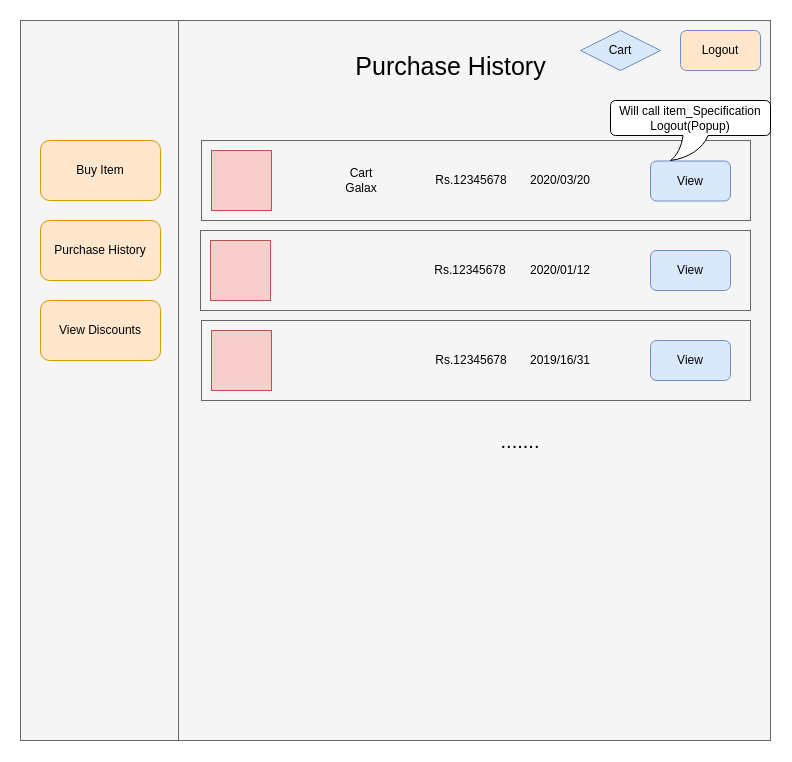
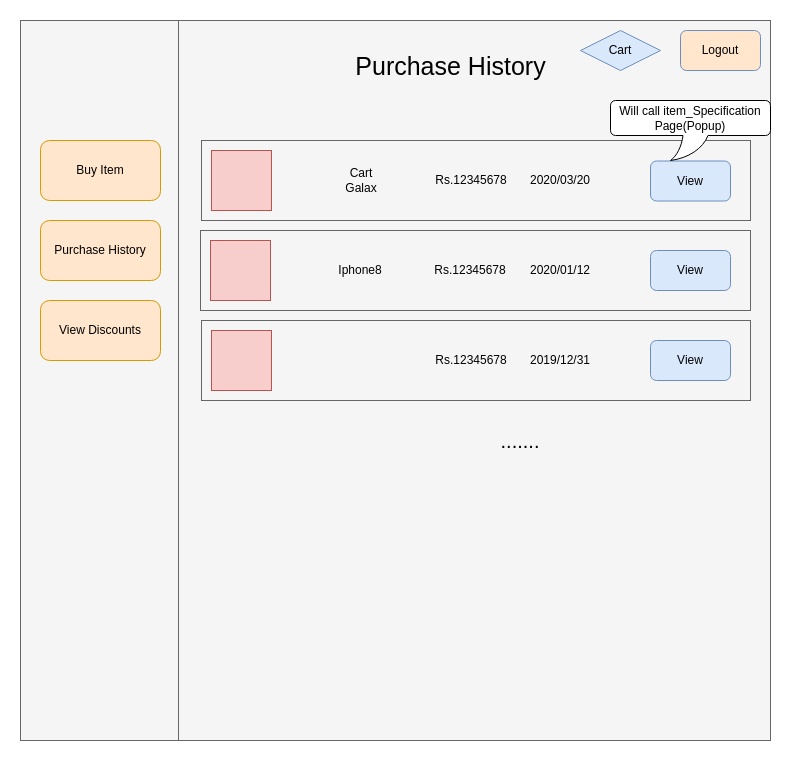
node "Will call item_Specification Logout(Popup)": label "Will call item_Specification Logout(Popup)" -> "Will call item_Specification Page(Popup)"
node "Iphone8": added
node "2019/16/31": label "2019/16/31" -> "2019/12/31"
